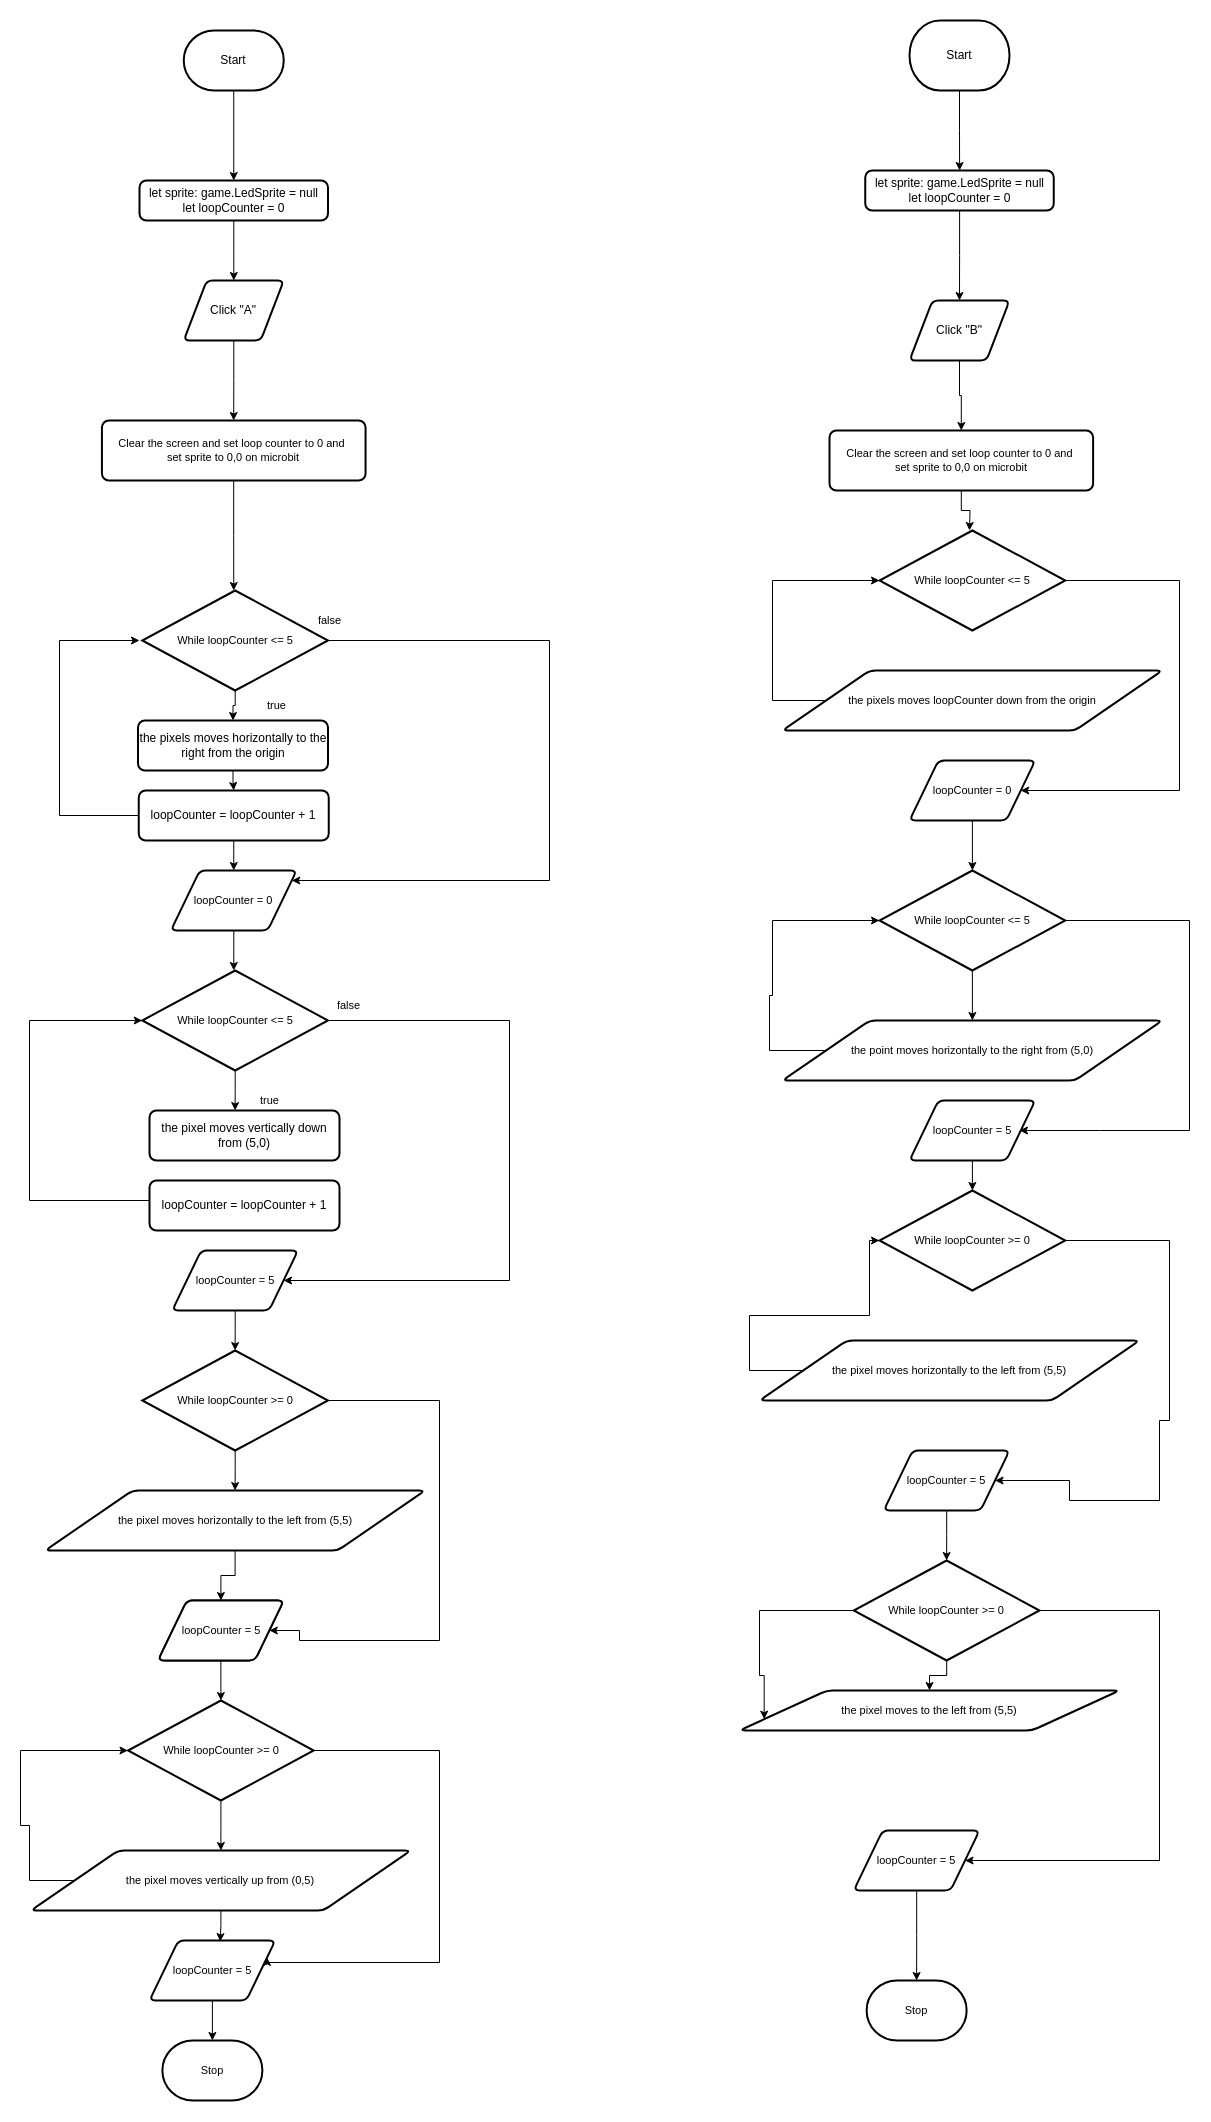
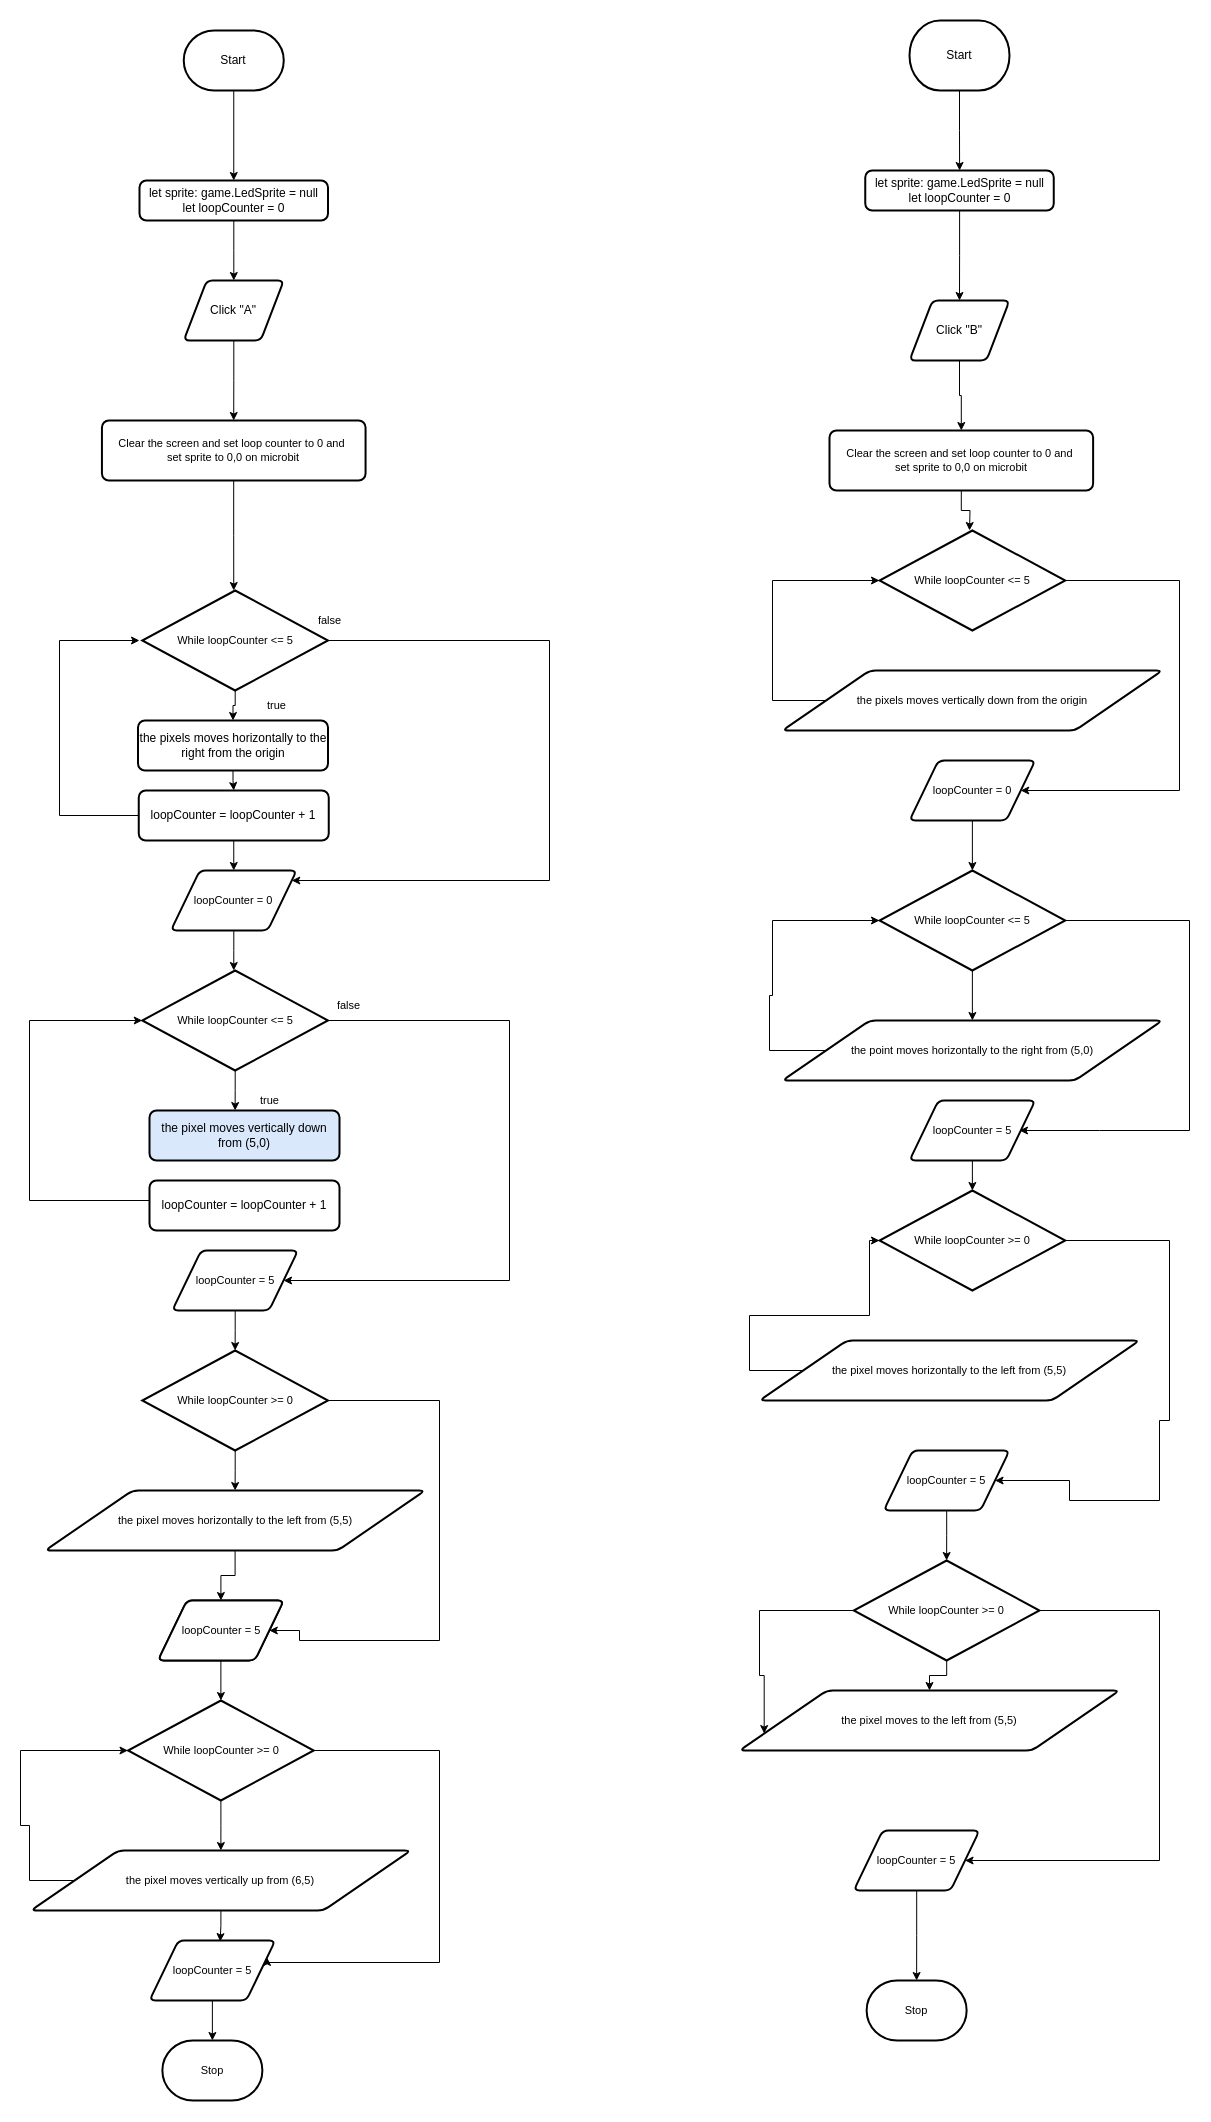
node "the pixels moves loopCounter down from the origin": label "the pixels moves loopCounter down from the origin" -> "the pixels moves vertically down from the origin"
node "the pixel moves vertically down from (5,0)": fillcolor #ffffff -> #dae8fc
node "the pixel moves to the left from (5,5)": size 380x40 -> 380x60
node "the pixel moves vertically up from (0,5)": label "the pixel moves vertically up from (0,5)" -> "the pixel moves vertically up from (6,5)"
